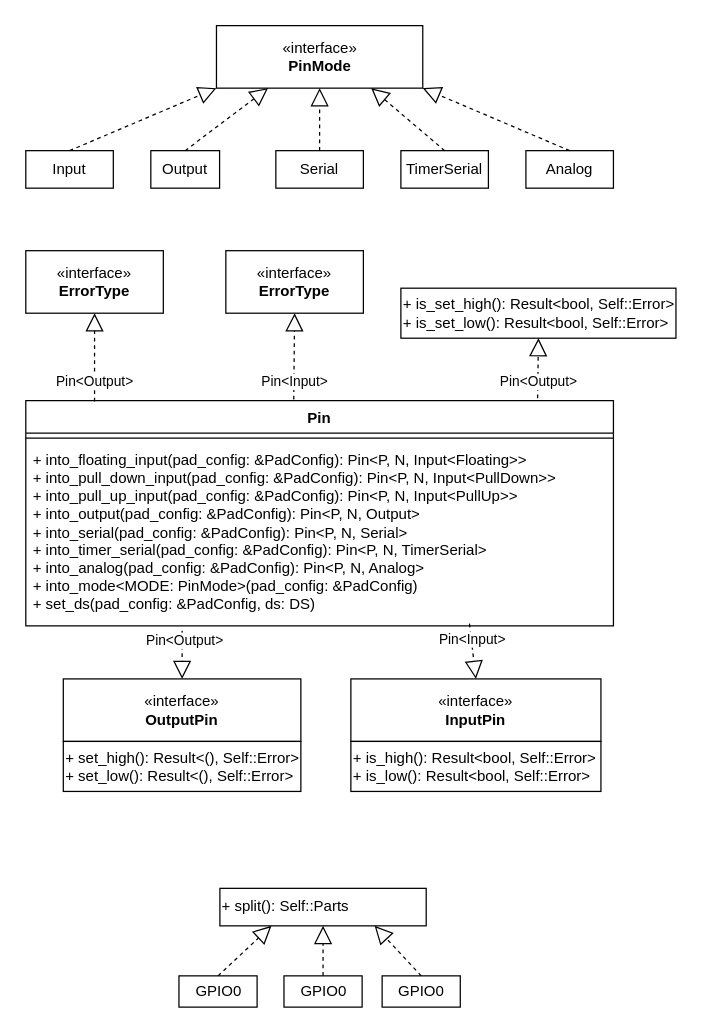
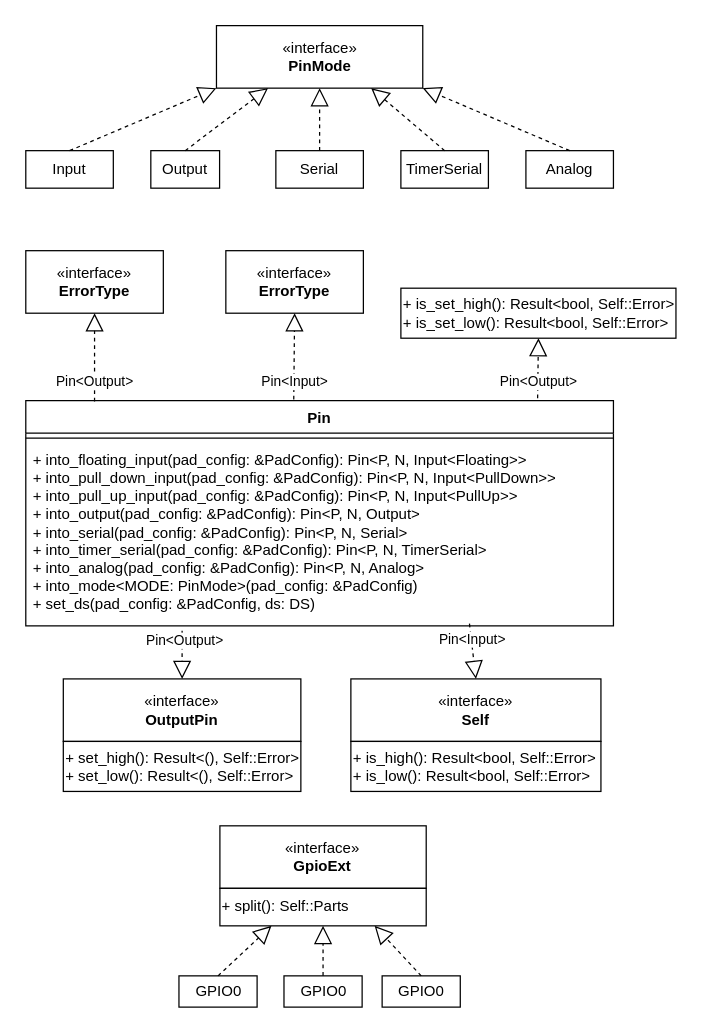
node "«interface» InputPin": label "«interface» InputPin" -> "«interface» Self"
node "«interface» GpioExt": added
